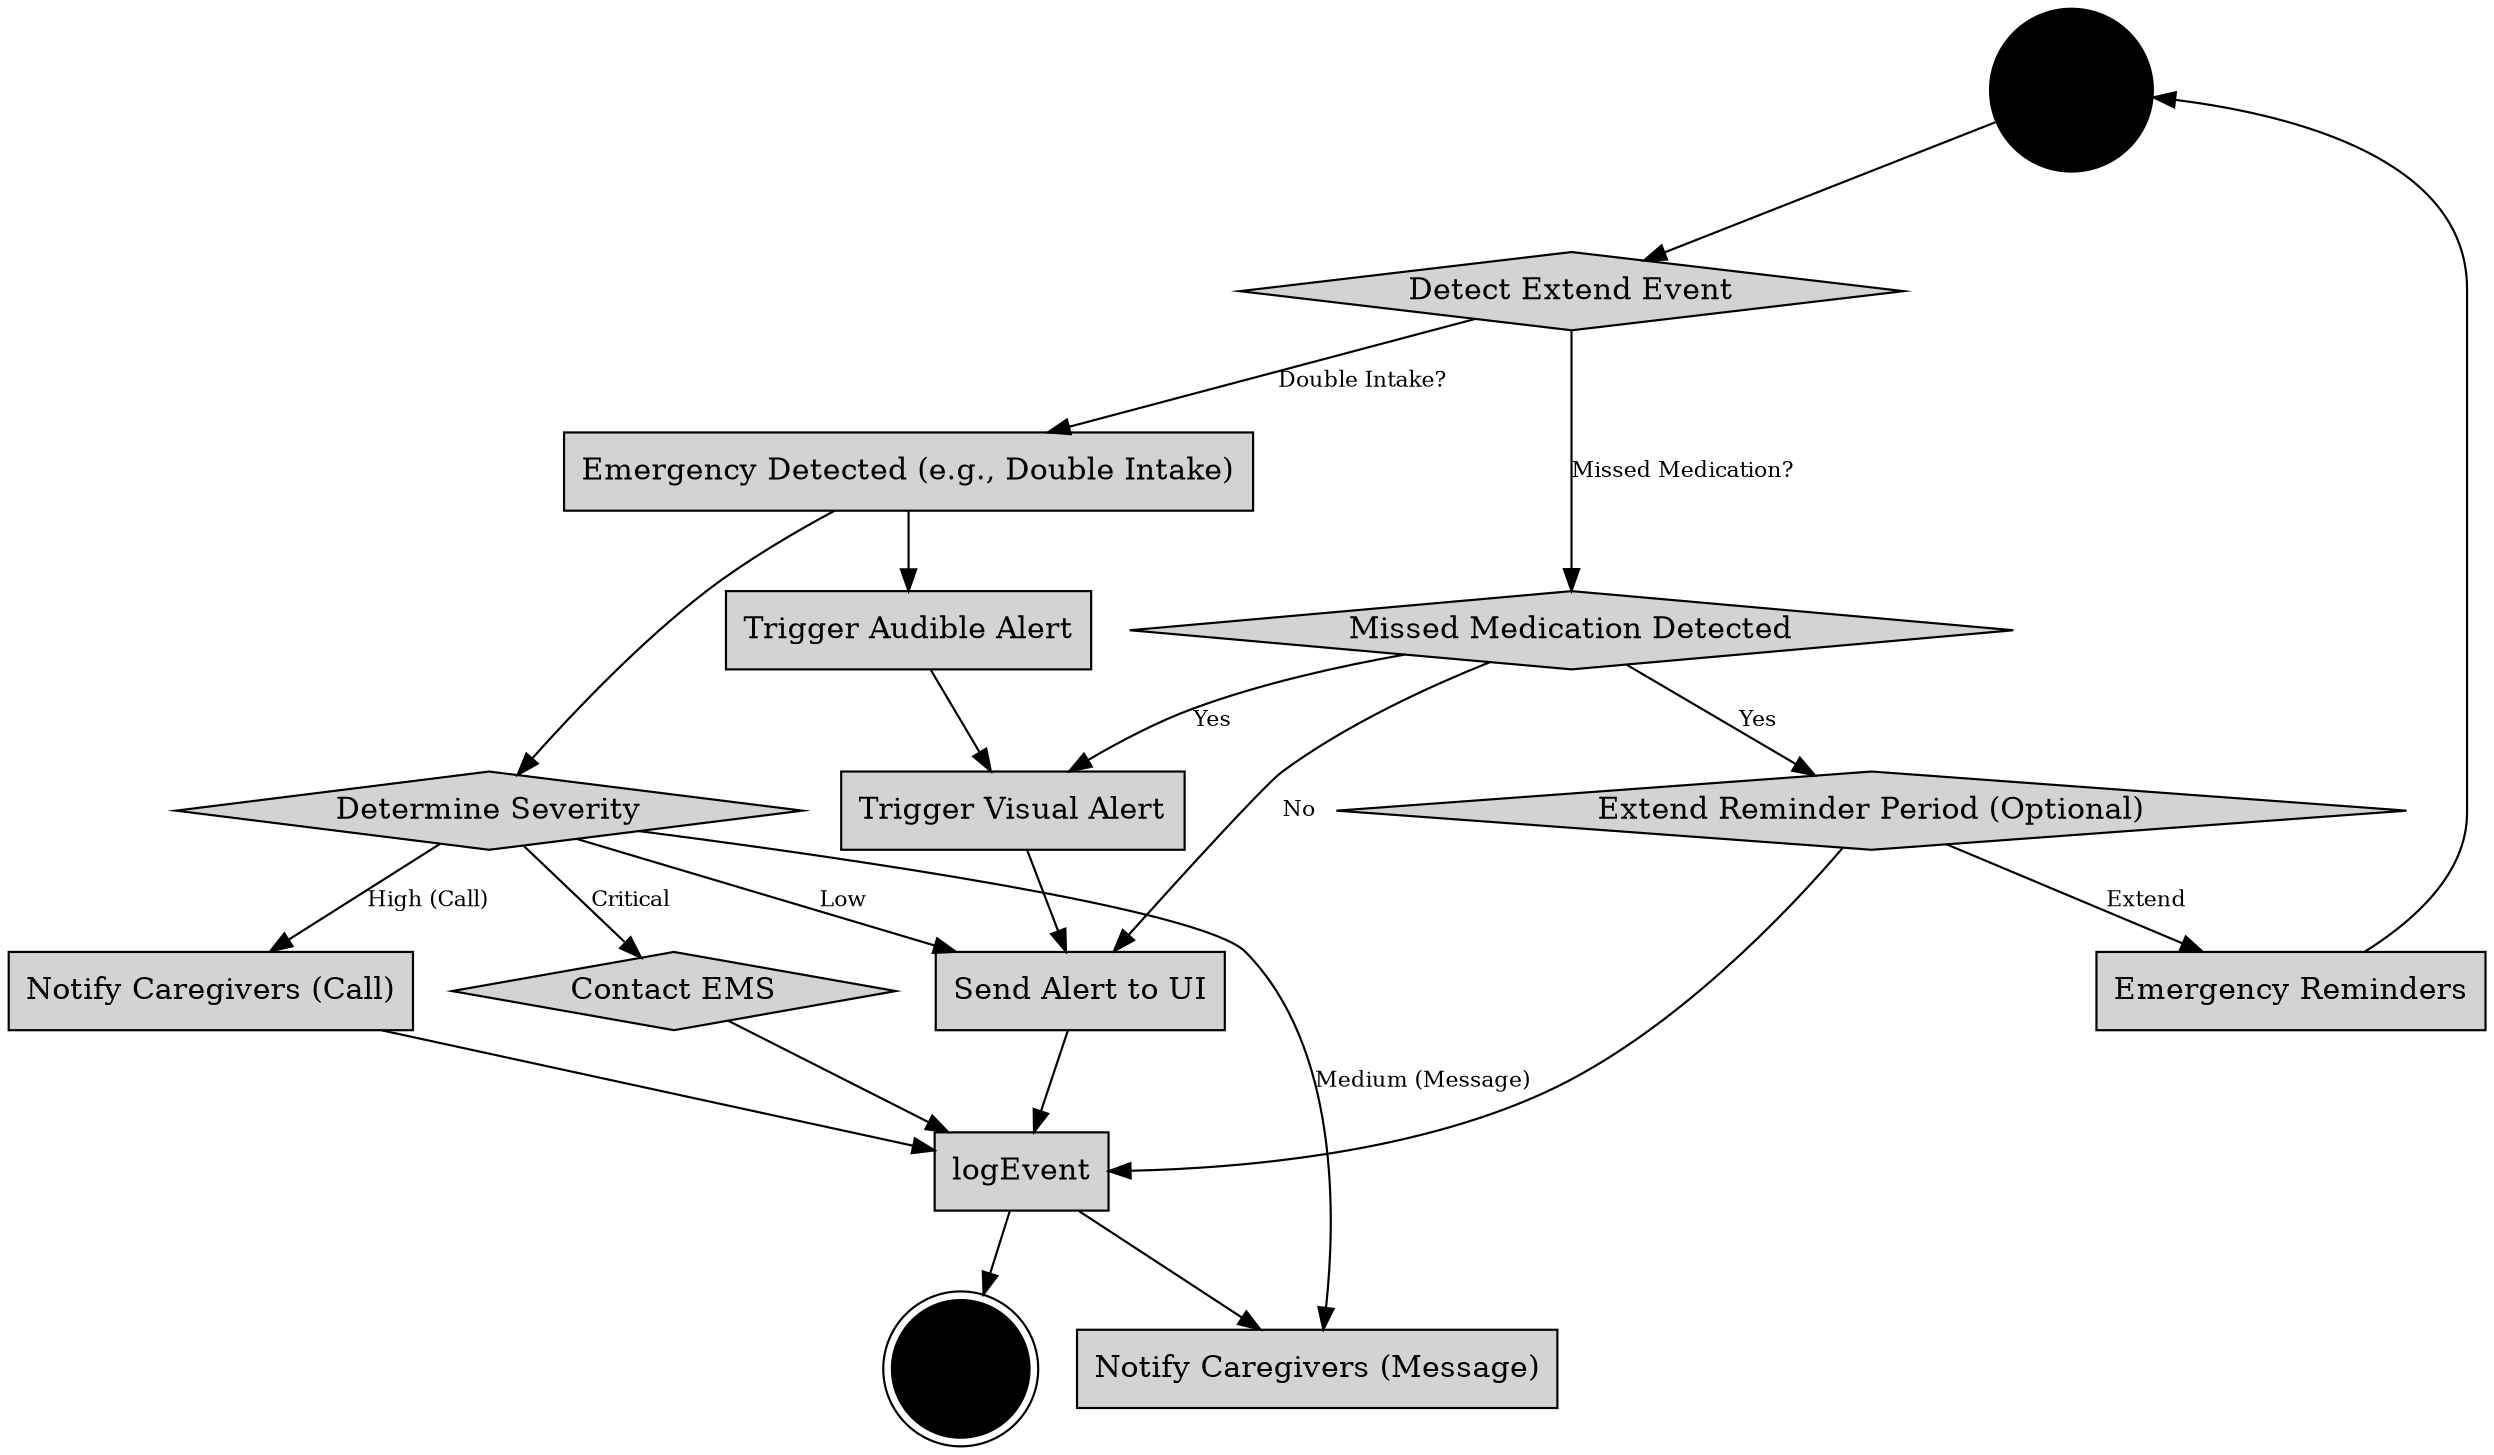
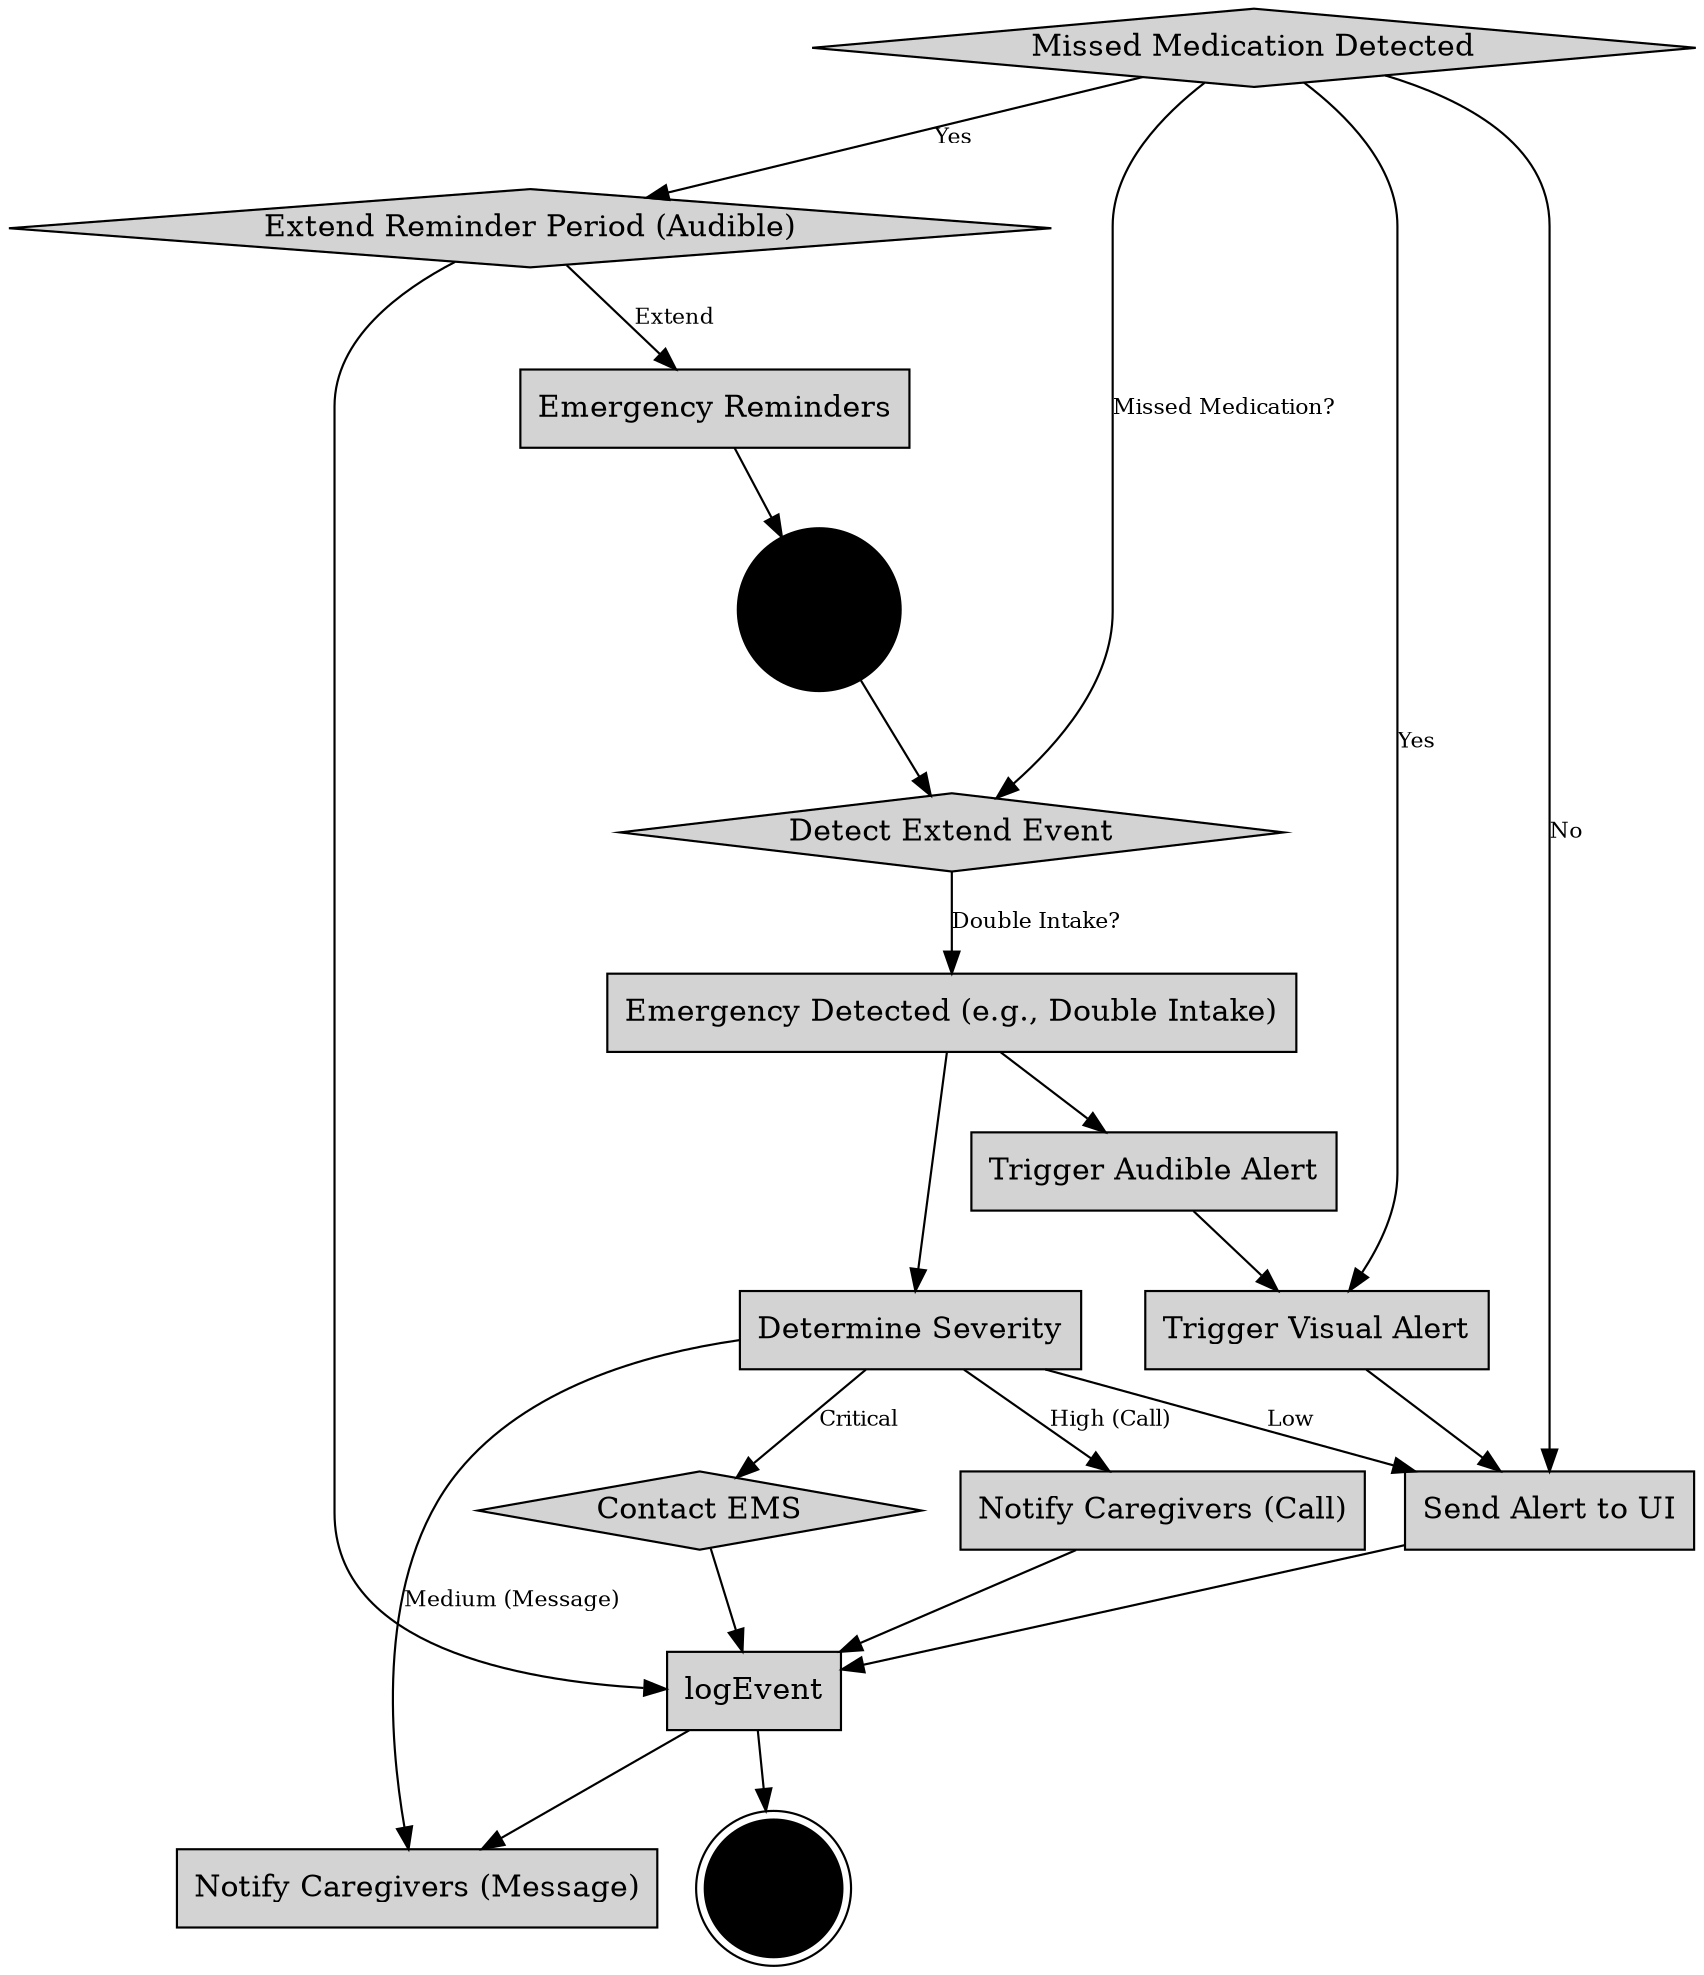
edge "Detect Extend Event" -> "Missed Medication Detected": reversed
node "Determine Severity": shape diamond -> box
node "Extend Reminder Period (Optional)": label "Extend Reminder Period (Optional)" -> "Extend Reminder Period (Audible)"
